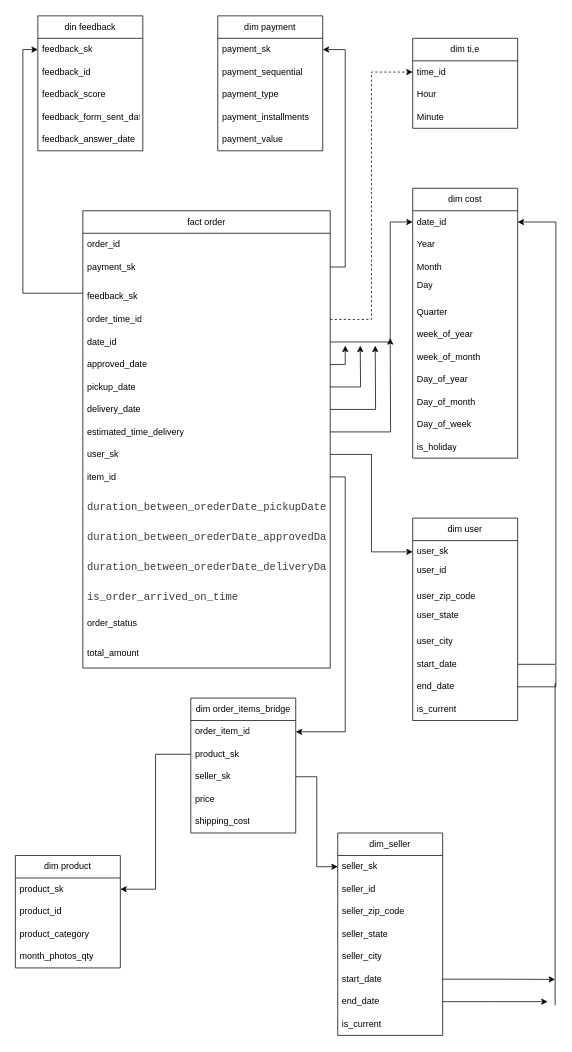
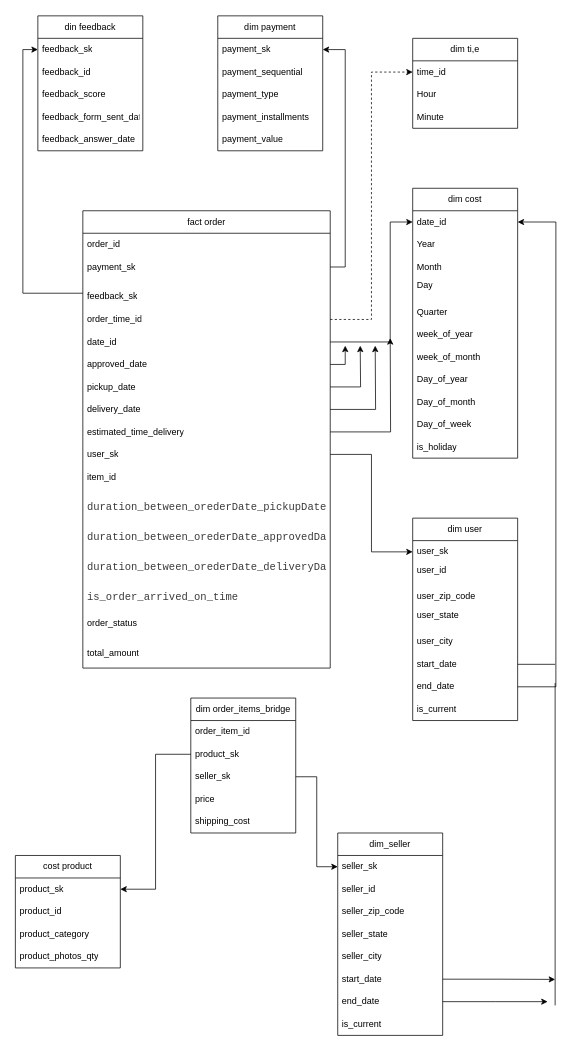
edge "item_id" -> "order_item_id": removed
node "dim product": label "dim product" -> "cost product"
node "month_photos_qty": label "month_photos_qty" -> "product_photos_qty"
